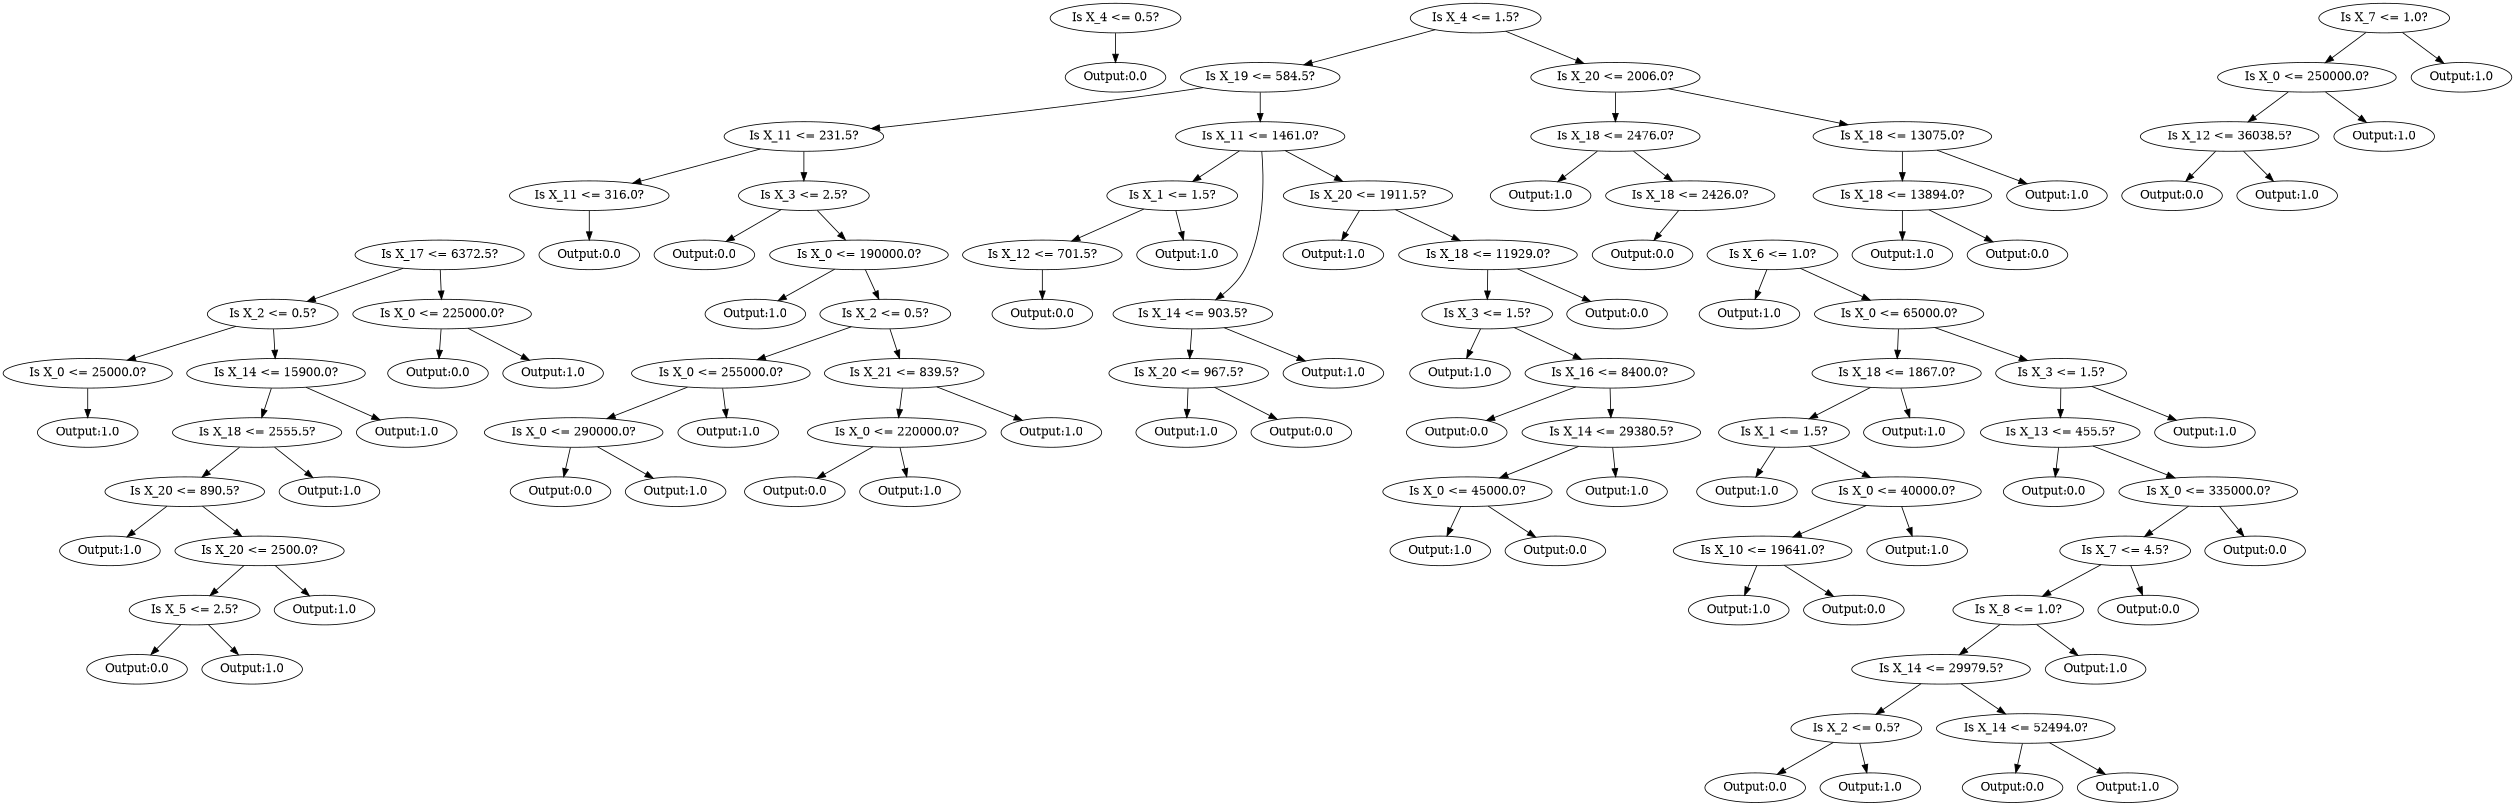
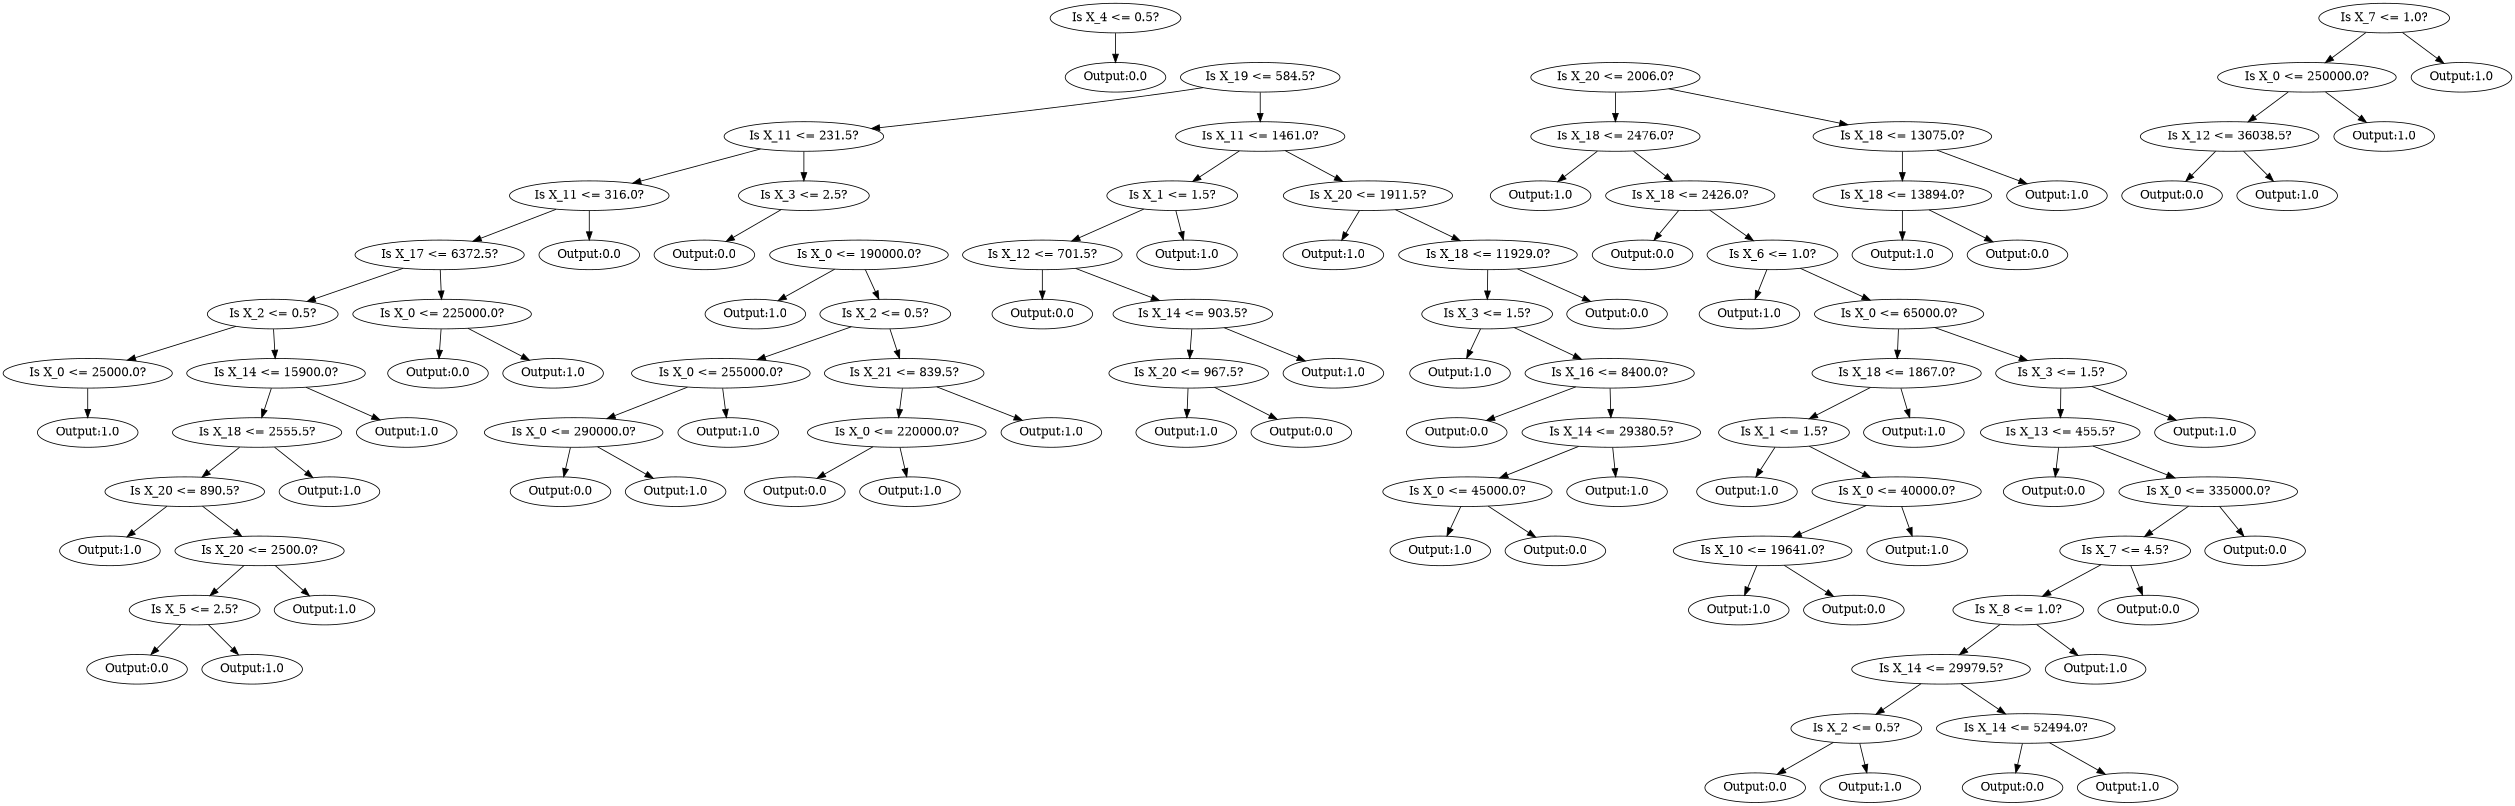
node "Is X_4 <= 1.5?": removed
edge "Is X_3 <= 2.5?" -> "Is X_0 <= 190000.0?": removed
edge "Is X_18 <= 2426.0?" -> "Is X_6 <= 1.0?": added
edge "Is X_11 <= 316.0?" -> "Is X_17 <= 6372.5?": added
edge "Is X_11 <= 1461.0?" -> "Is X_14 <= 903.5?": now "Is X_12 <= 701.5?" -> "Is X_14 <= 903.5?"
